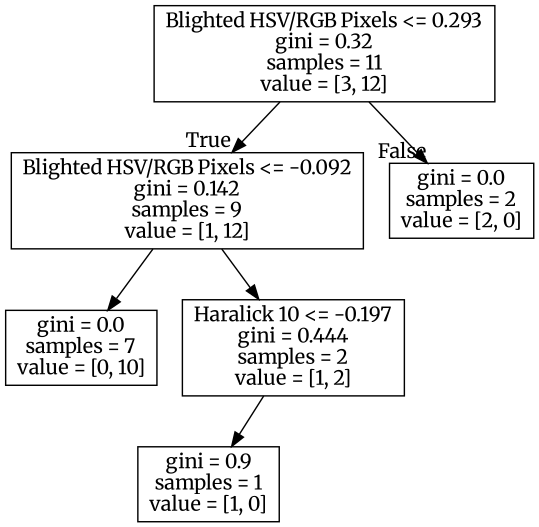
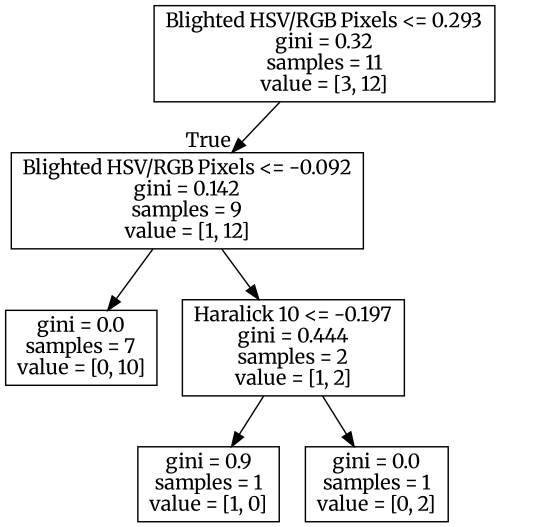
node "gini = 0.0 samples = 2 value = [2, 0]": removed
node "gini = 0.0 samples = 1 value = [0, 2]": added
